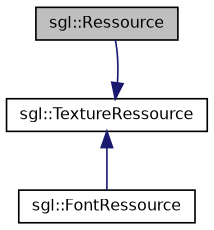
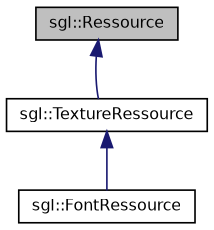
edge "sgl::Ressource" -> "sgl::TextureRessource": reversed
